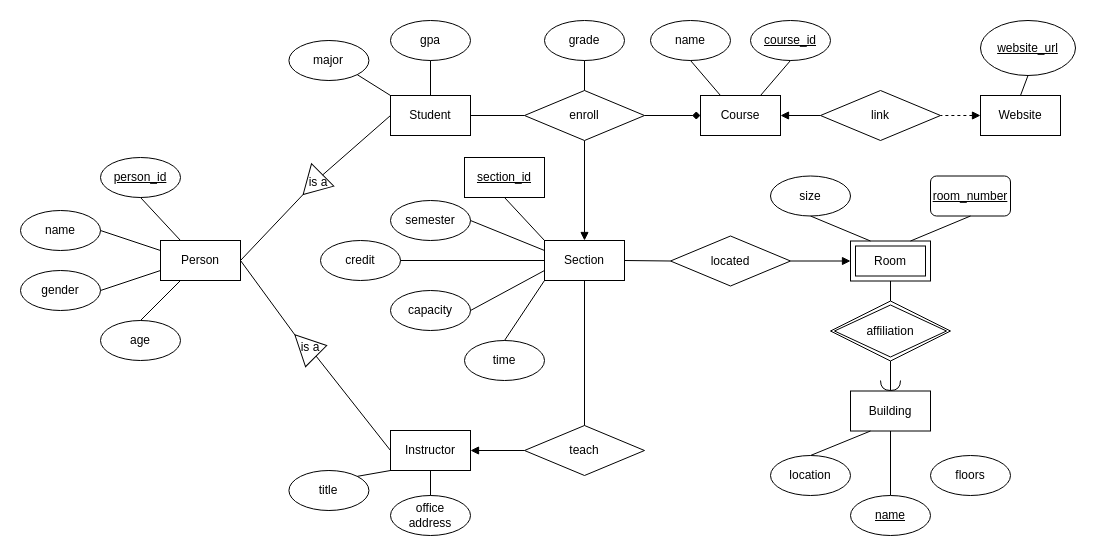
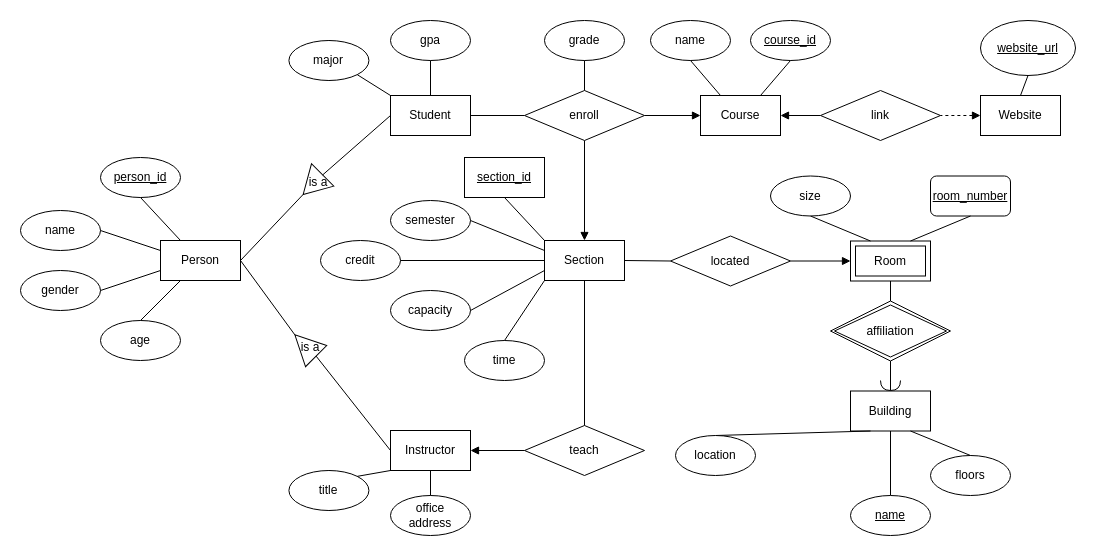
edge "enroll" -> "Course": arrowhead diamond -> block
edge "Building" -- "floors": added
node "location": moved (811, 476) -> (716, 456)
